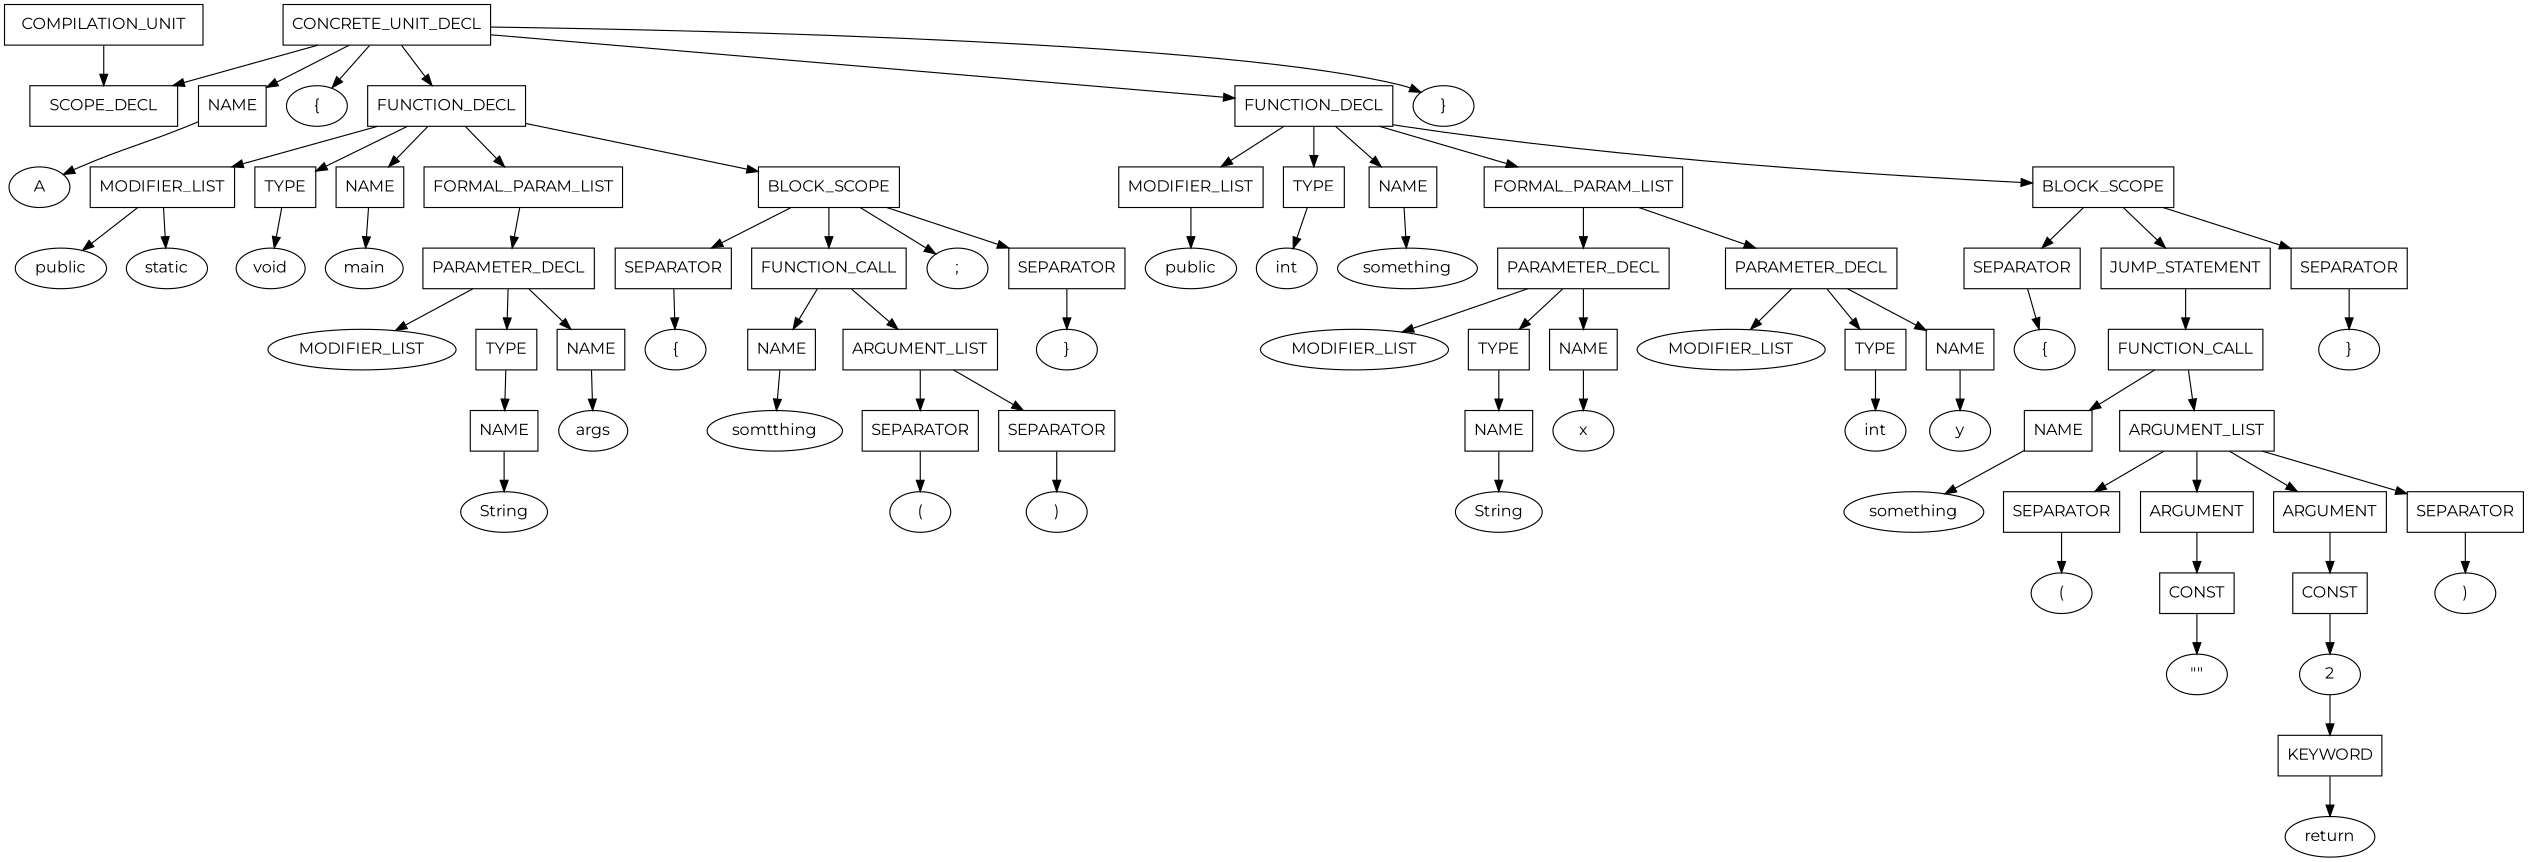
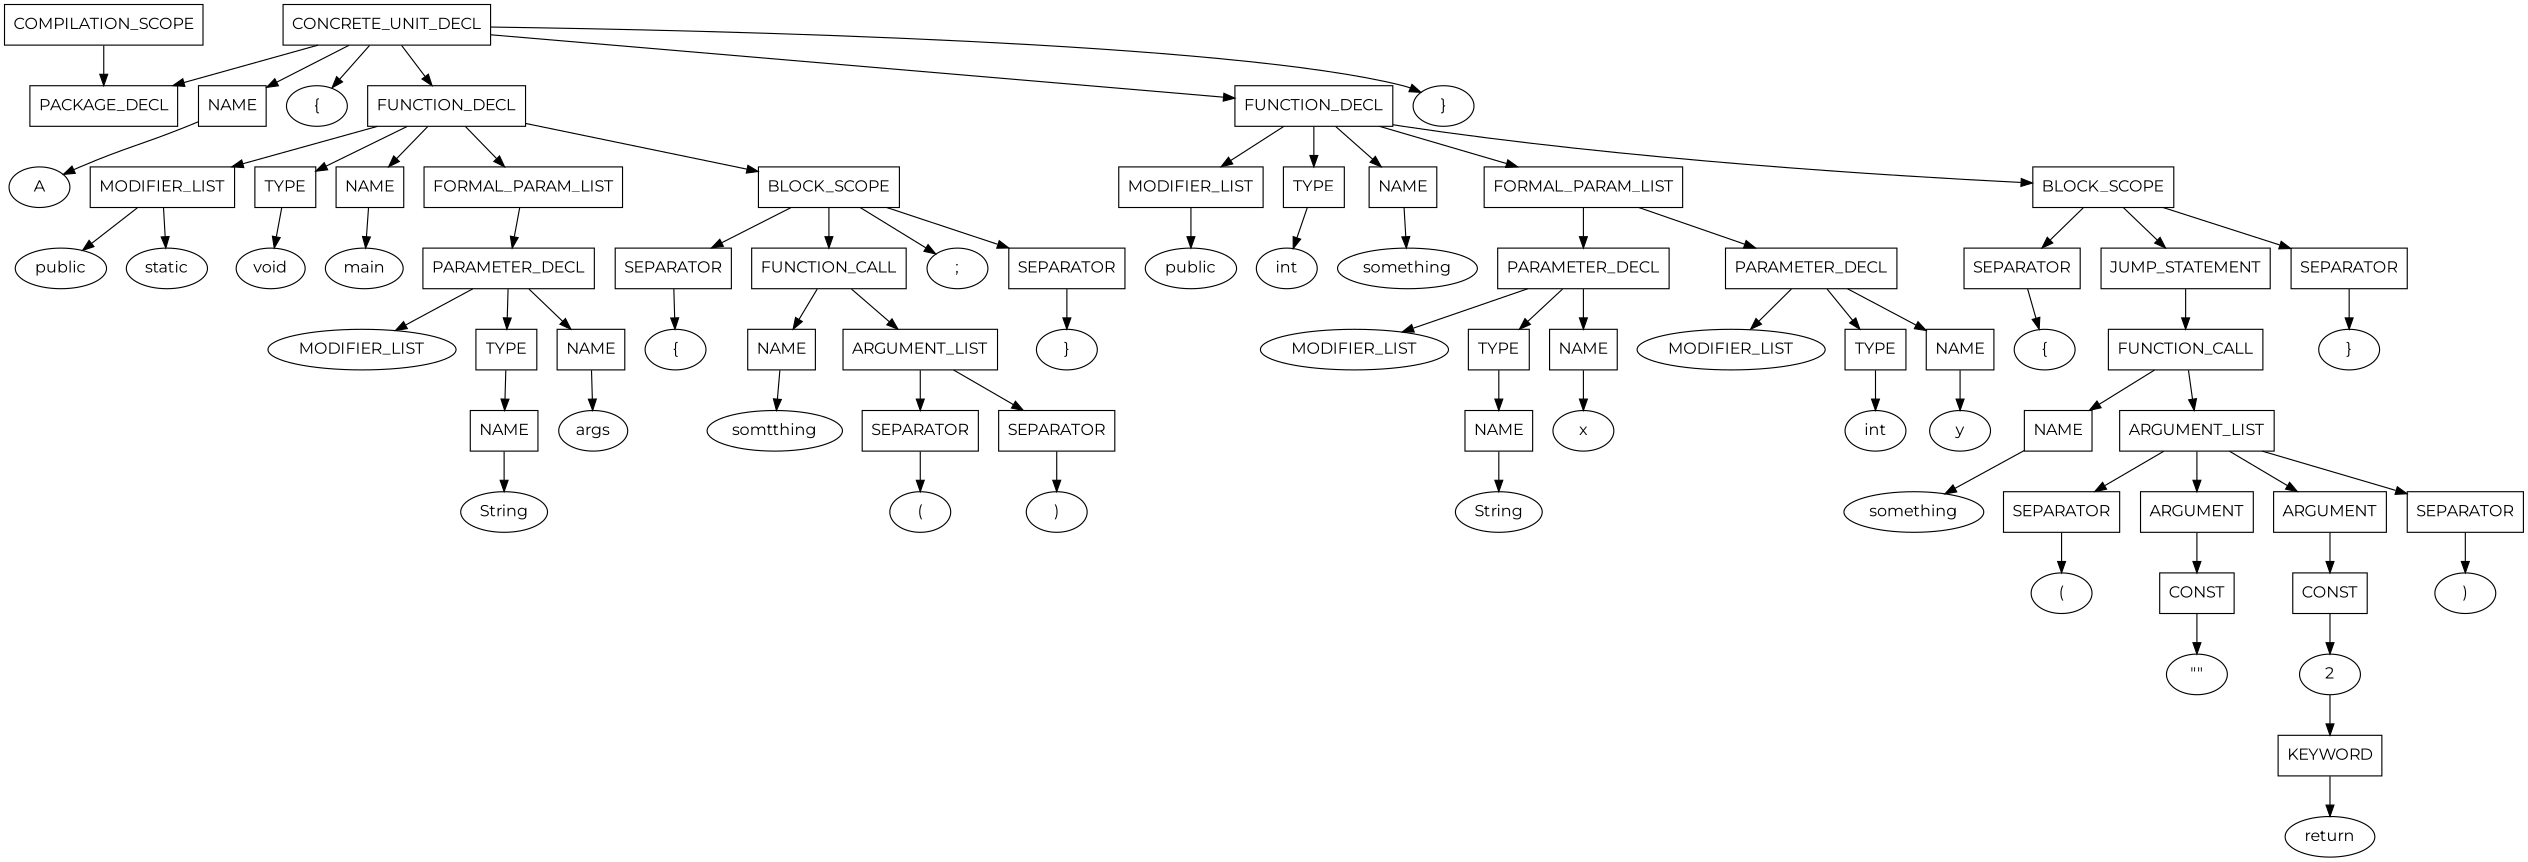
node "COMPILATION_UNIT": label "COMPILATION_UNIT" -> "COMPILATION_SCOPE"
node "SCOPE_DECL": label "SCOPE_DECL" -> "PACKAGE_DECL"
